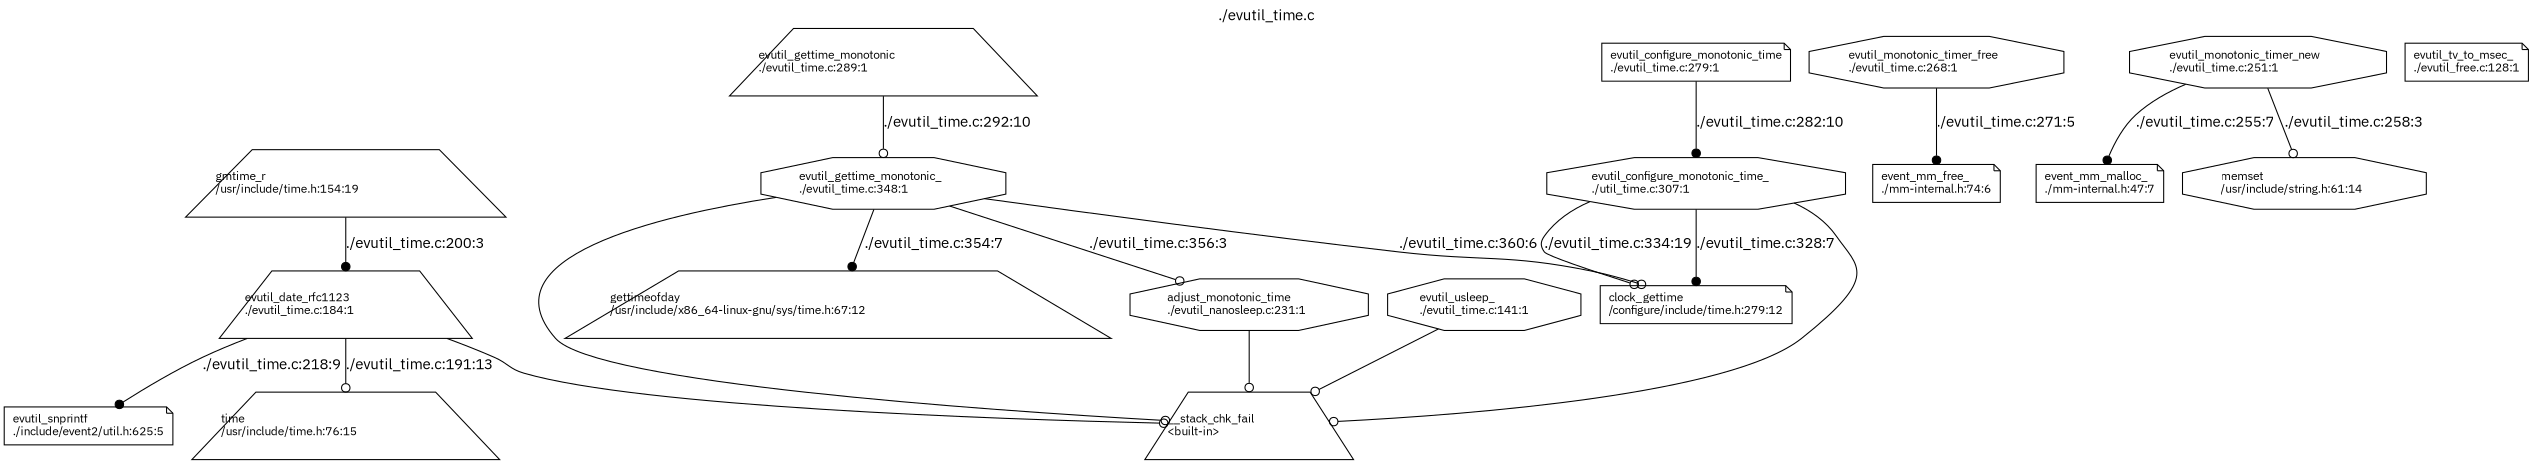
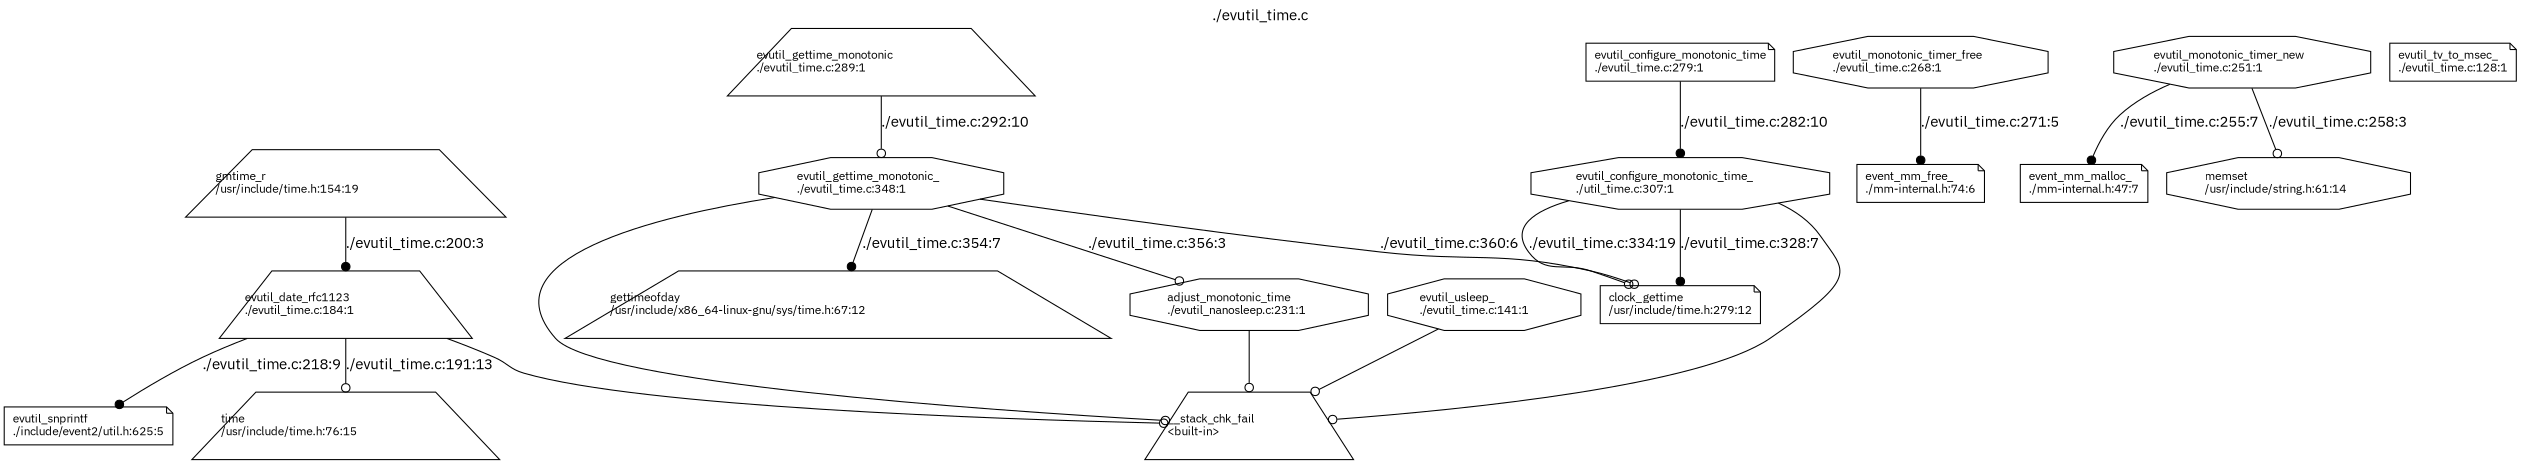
node "evutil_tv_to_msec_ ./evutil_free.c:128:1": label "evutil_tv_to_msec_ ./evutil_free.c:128:1" -> "evutil_tv_to_msec_ ./evutil_time.c:128:1"
node "clock_gettime /configure/include/time.h:279:12": label "clock_gettime /configure/include/time.h:279:12" -> "clock_gettime /usr/include/time.h:279:12"
